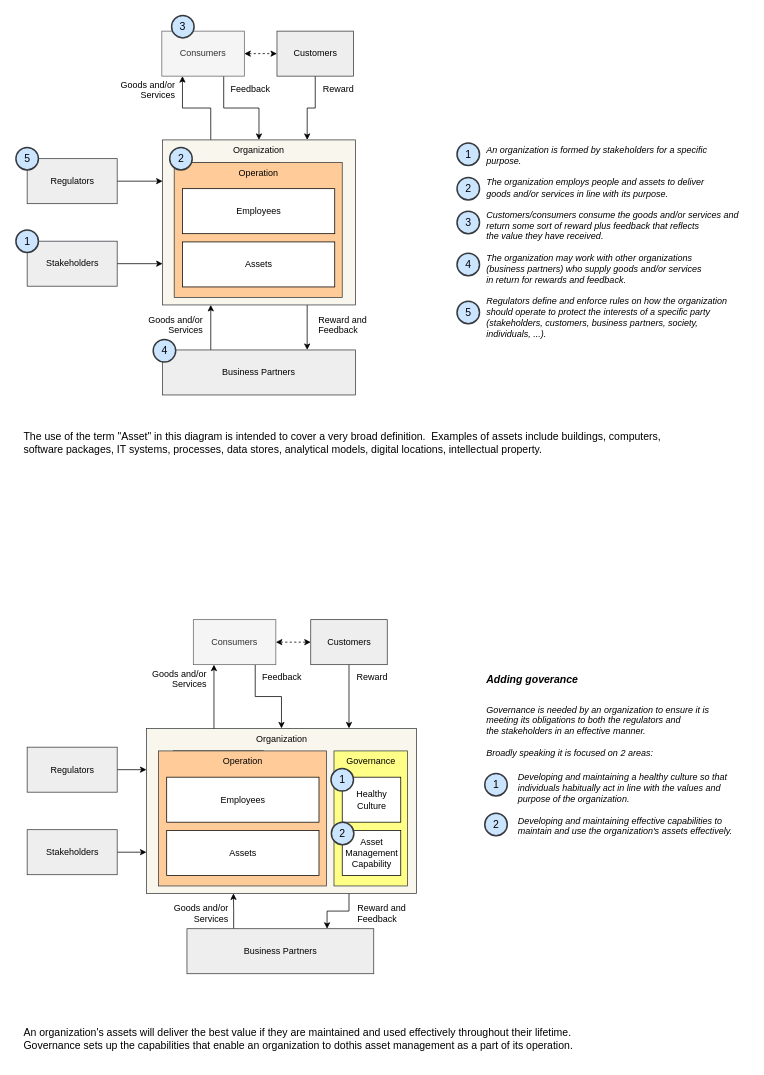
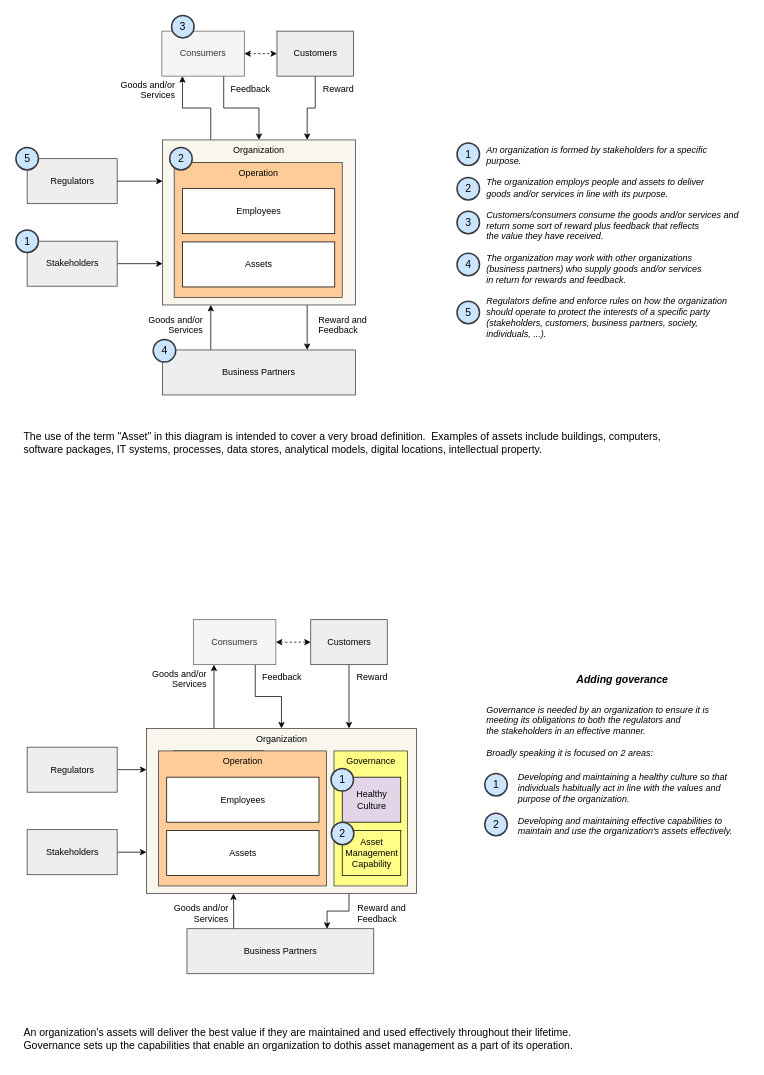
node "Adding goverance": moved (557, 680) -> (647, 680)
node "Healthy Culture": fillcolor #ffffff -> #e1d5e7
node "Asset Management Capability": fillcolor #ffffff -> #ffff88
